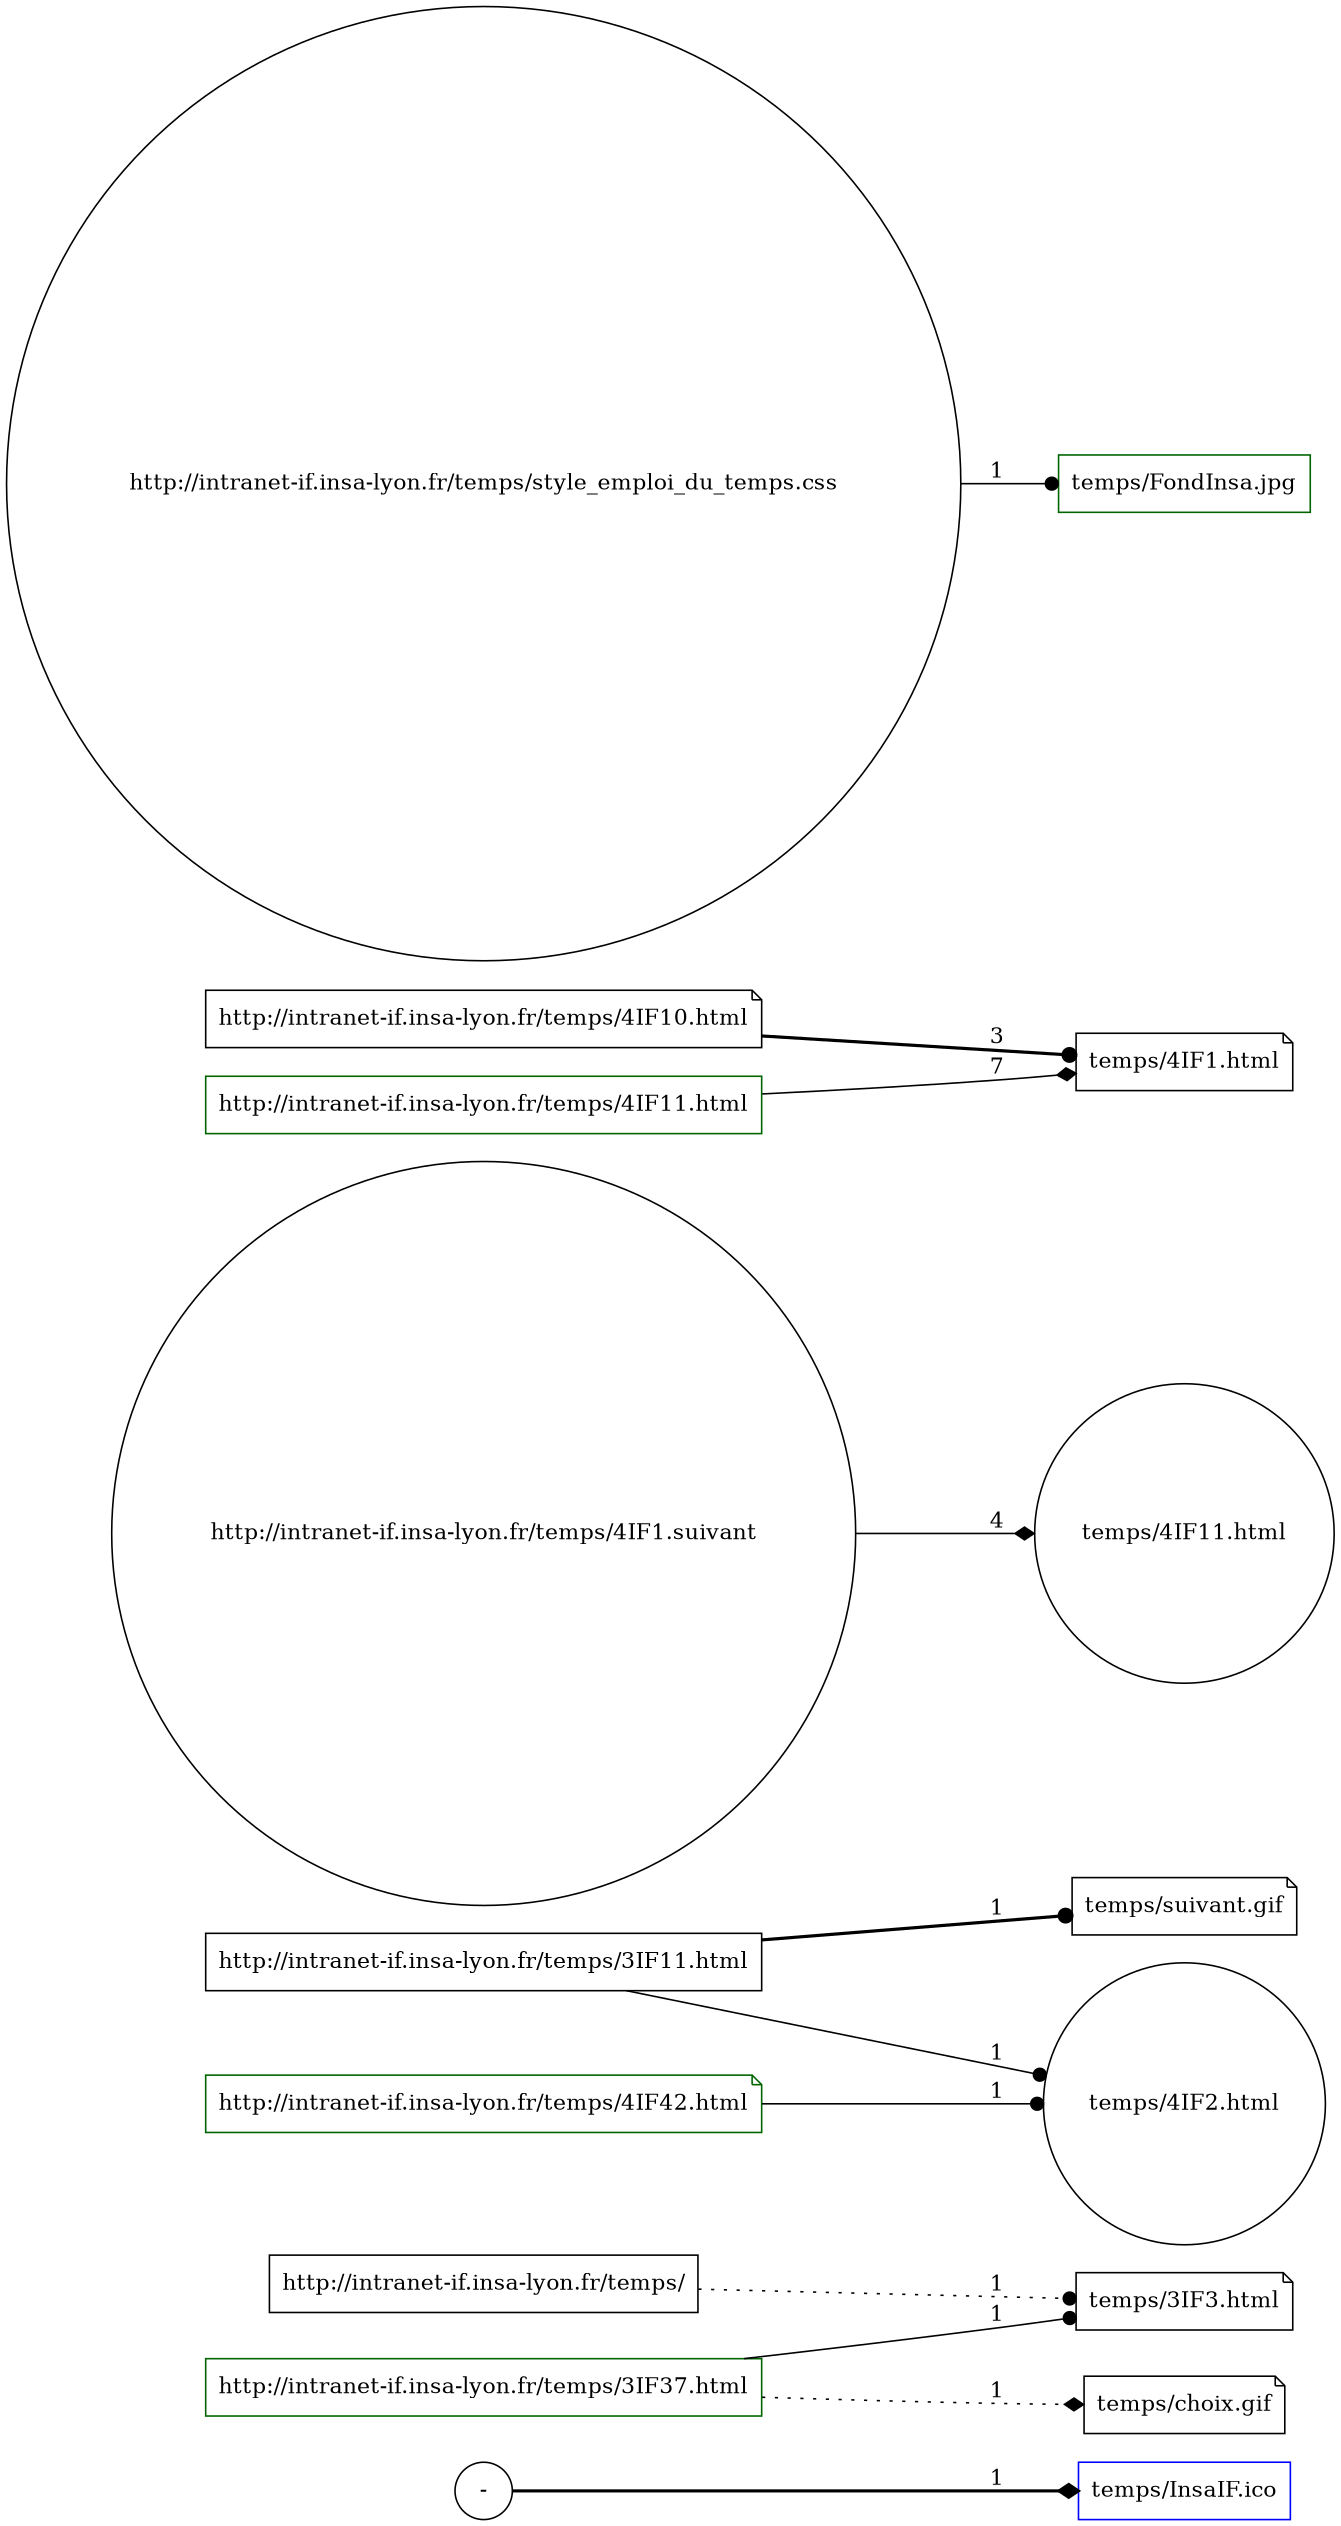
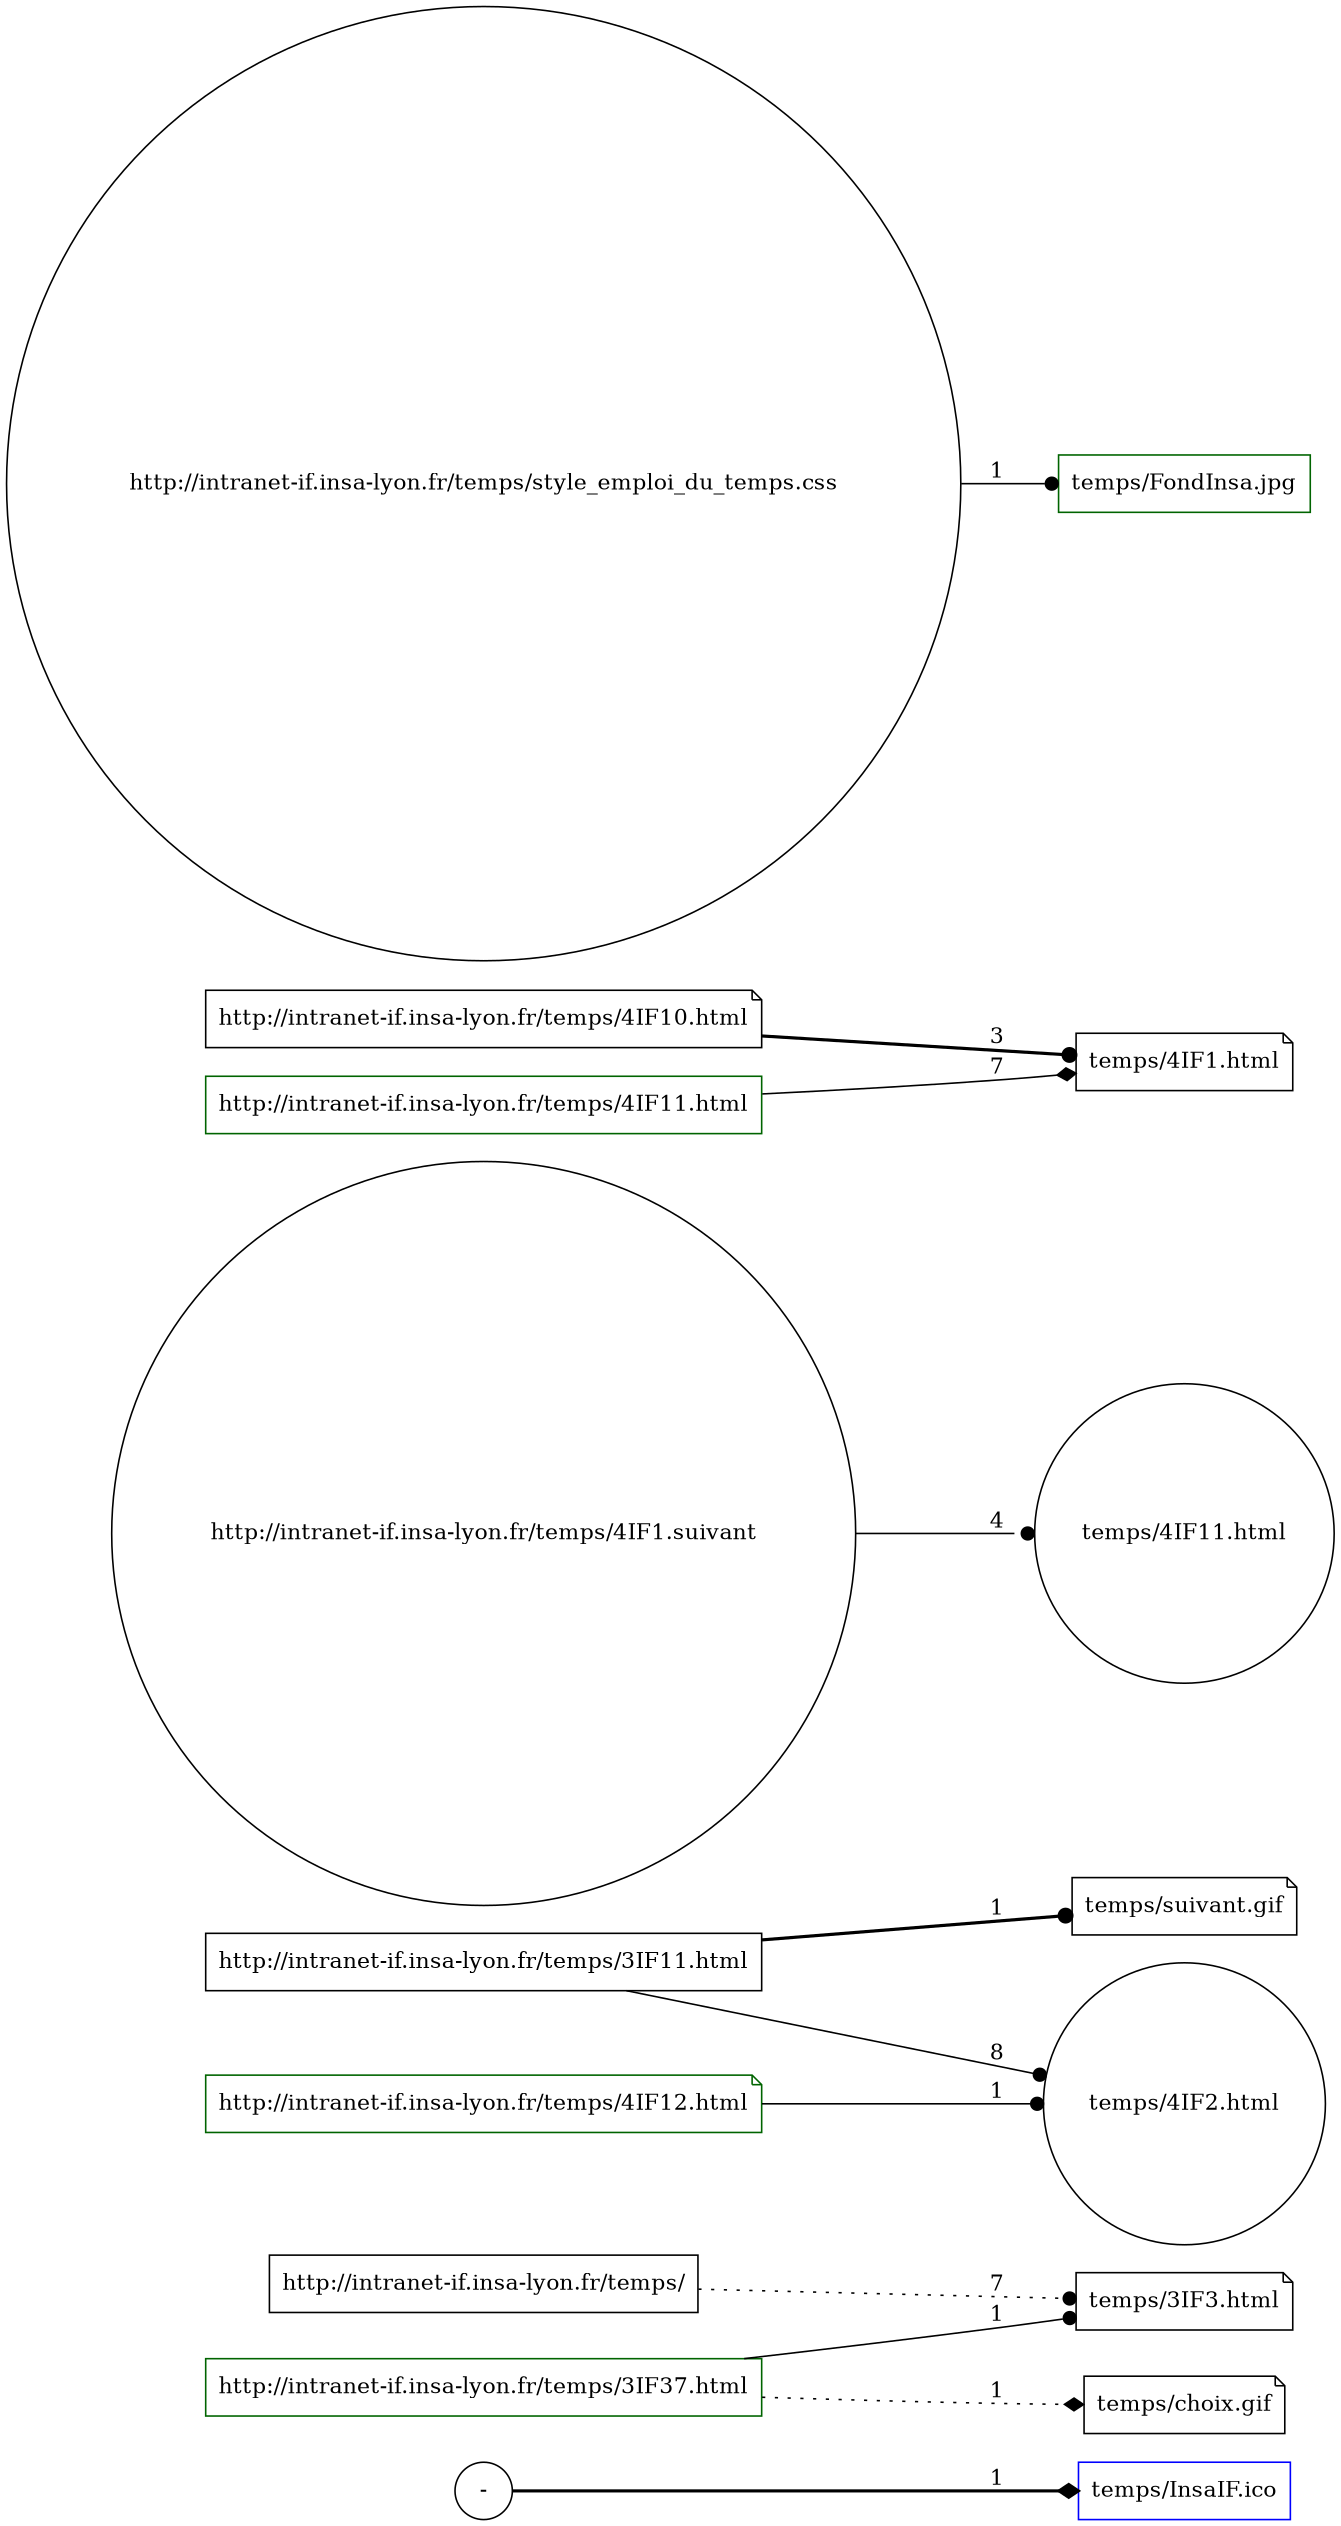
edge "http://intranet-if.insa-lyon.fr/temps/4IF1.suivant" -> "temps/4IF11.html": arrowhead diamond -> dot
edge "http://intranet-if.insa-lyon.fr/temps/3IF11.html" -> "temps/4IF2.html": label "1" -> "8"
node "http://intranet-if.insa-lyon.fr/temps/4IF42.html": label "http://intranet-if.insa-lyon.fr/temps/4IF42.html" -> "http://intranet-if.insa-lyon.fr/temps/4IF12.html"
edge "http://intranet-if.insa-lyon.fr/temps/" -> "temps/3IF3.html": label "1" -> "7"
